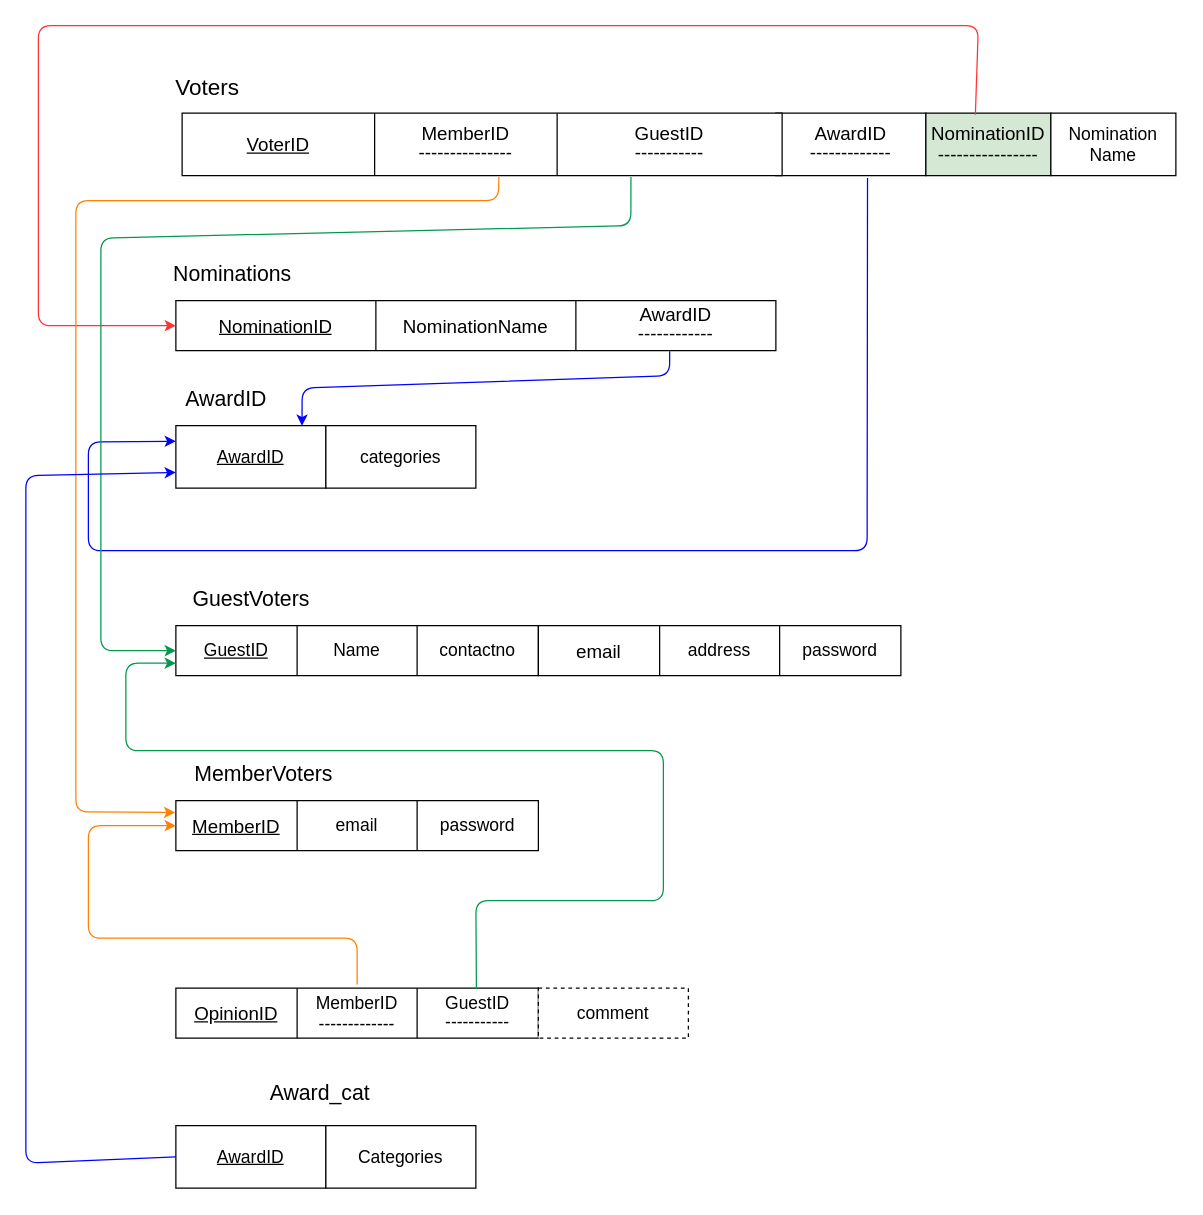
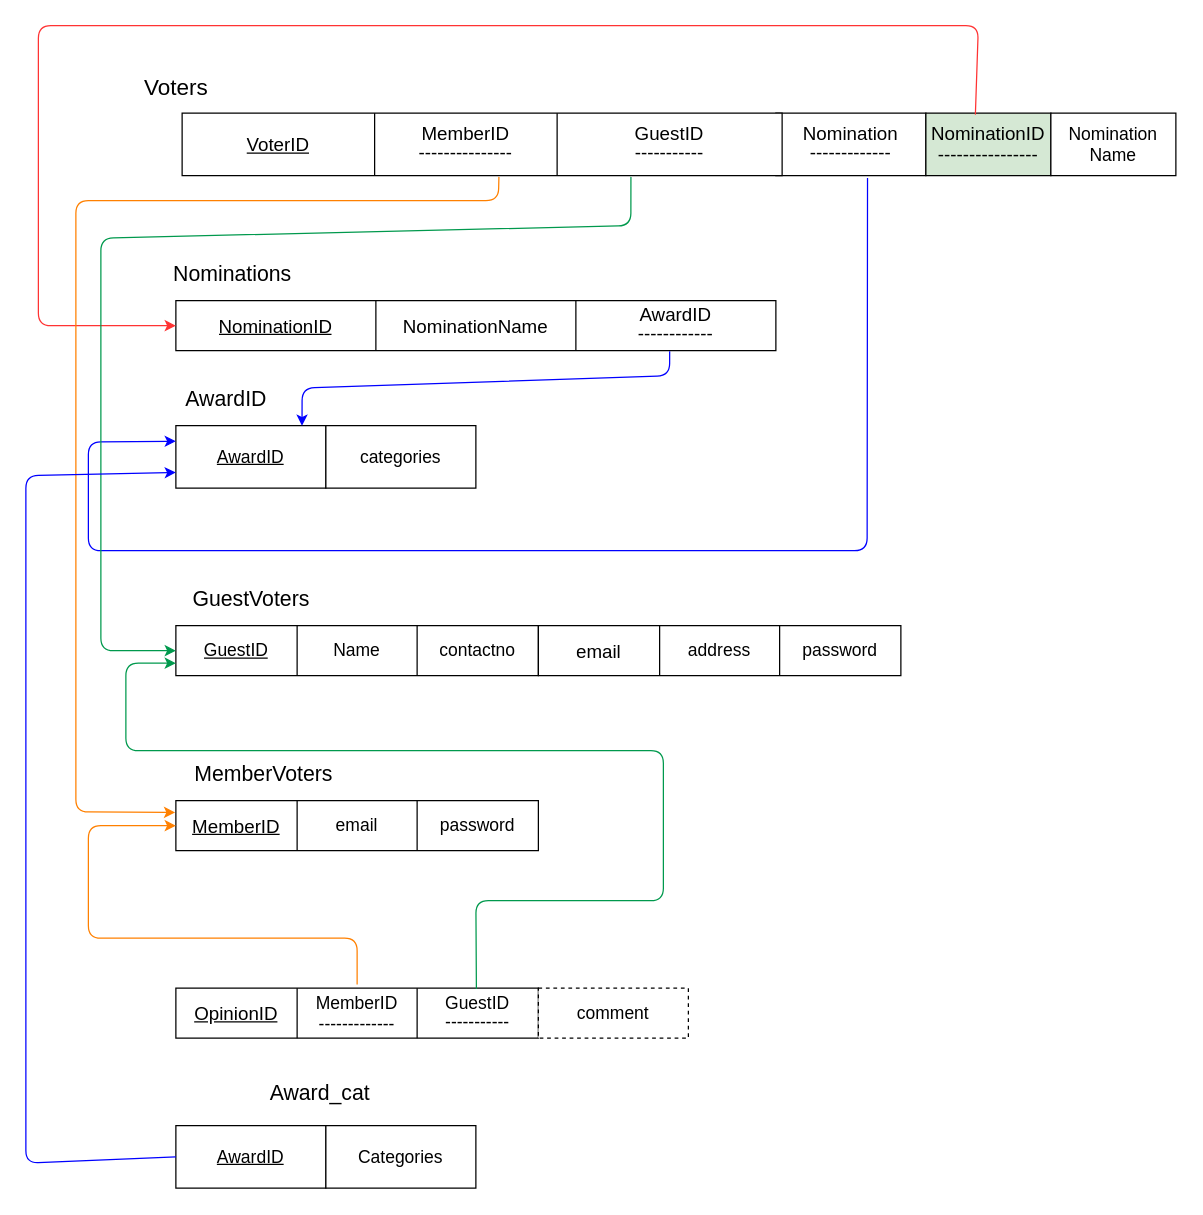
node "Voters": moved (207, 88) -> (176, 88)
node "AwardID -------------": label "AwardID -------------" -> "Nomination -------------"
